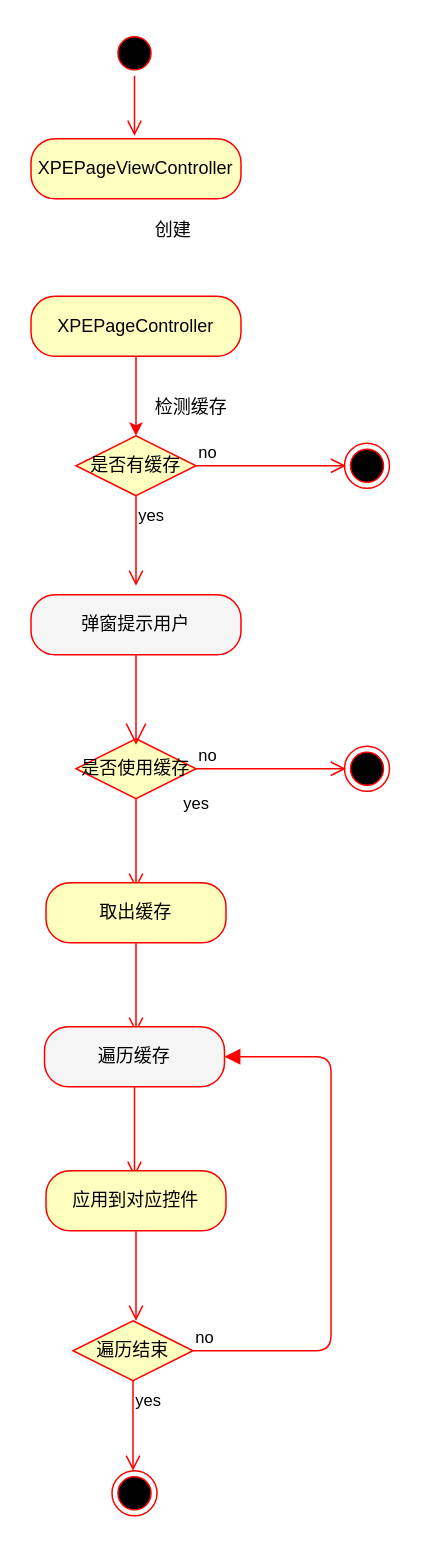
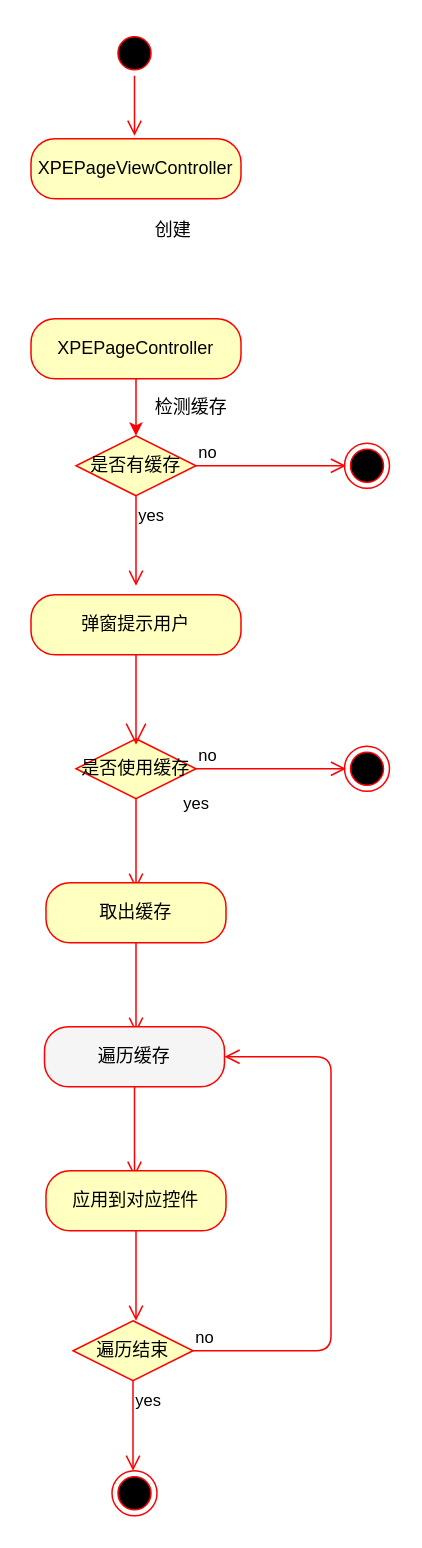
node "XPEPageController": moved (136, 326) -> (136, 349)
node "弹窗提示用户": fillcolor #f5f5f5 -> #ffffc0
edge "遍历结束" -> "遍历缓存": arrowhead block -> open
